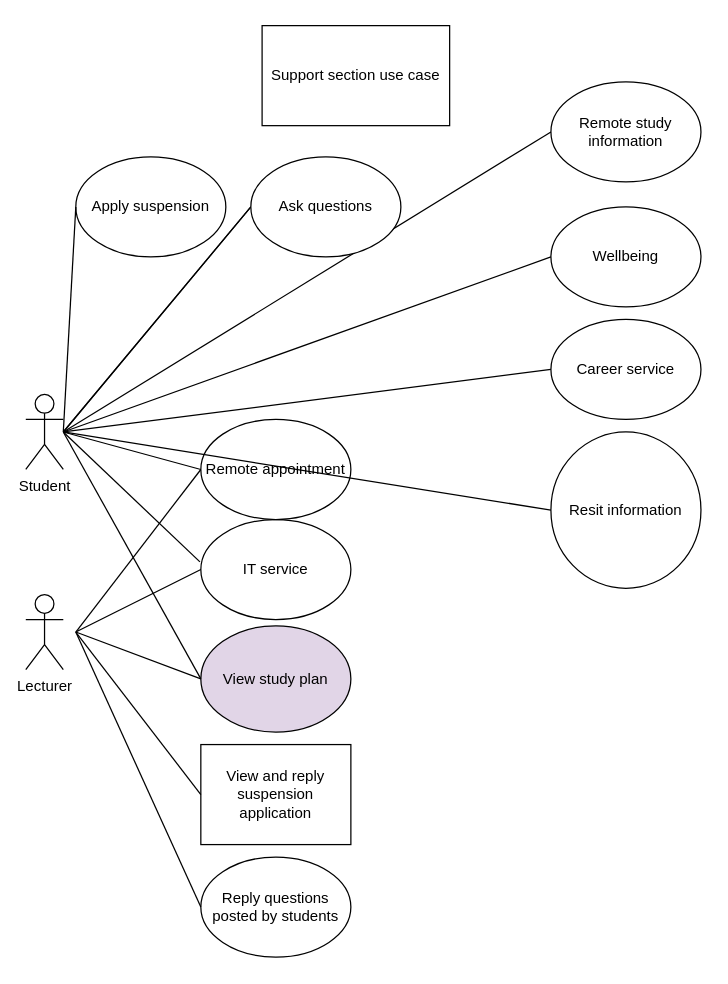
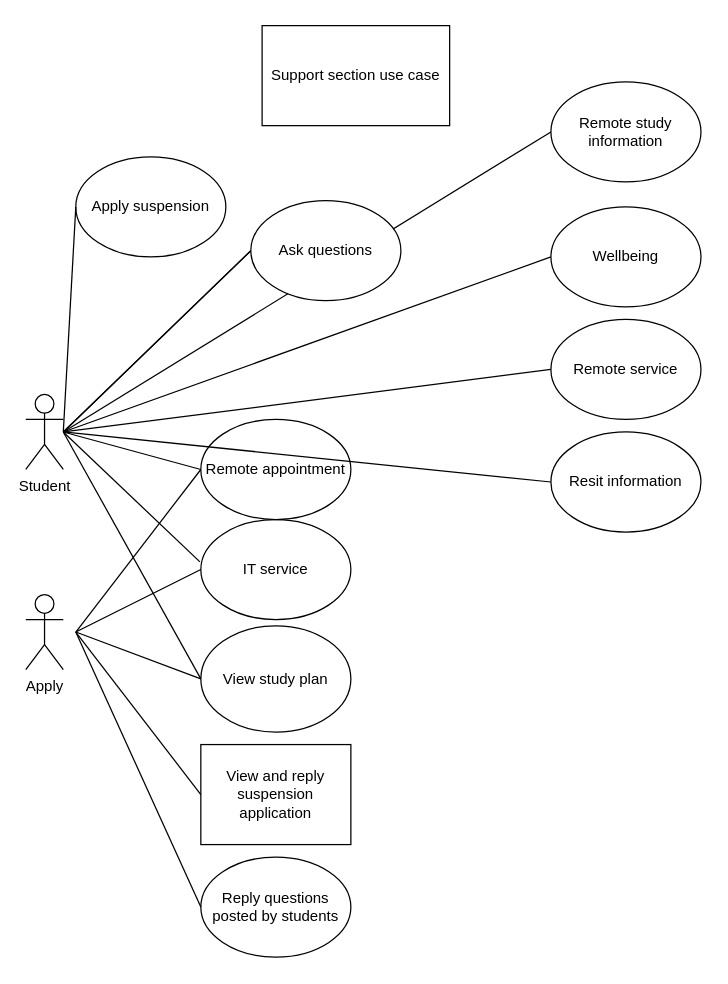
node "Ask questions": moved (326, 207) -> (326, 251)
node "Career service": label "Career service" -> "Remote service"
node "Resit information": size 150x156 -> 150x100
node "View study plan": fillcolor #e1d5e7 -> #ffffff
node "Lecturer": label "Lecturer" -> "Apply"
